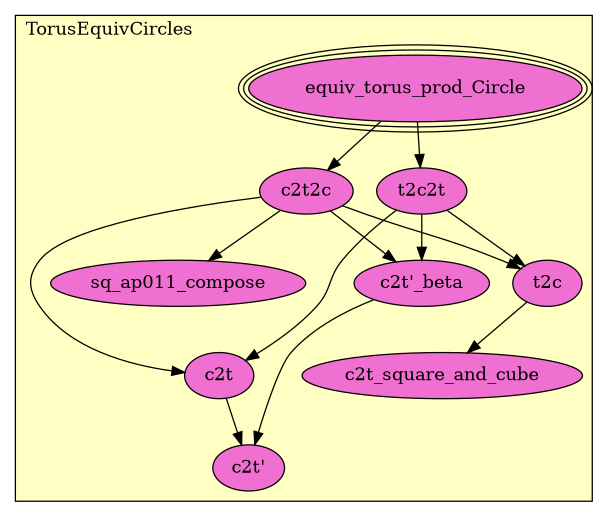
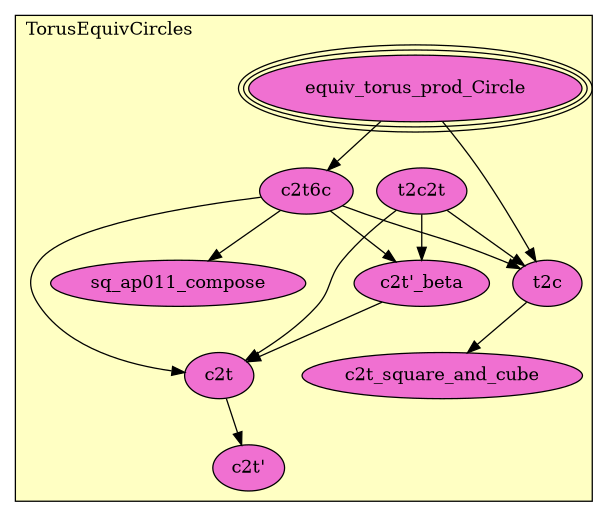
edge "equiv_torus_prod_Circle" -> "t2c2t": now "equiv_torus_prod_Circle" -> "t2c"
node "c2t2c": label "c2t2c" -> "c2t6c"
edge "c2t'_beta" -> "c2t'": now "c2t'_beta" -> "c2t"
